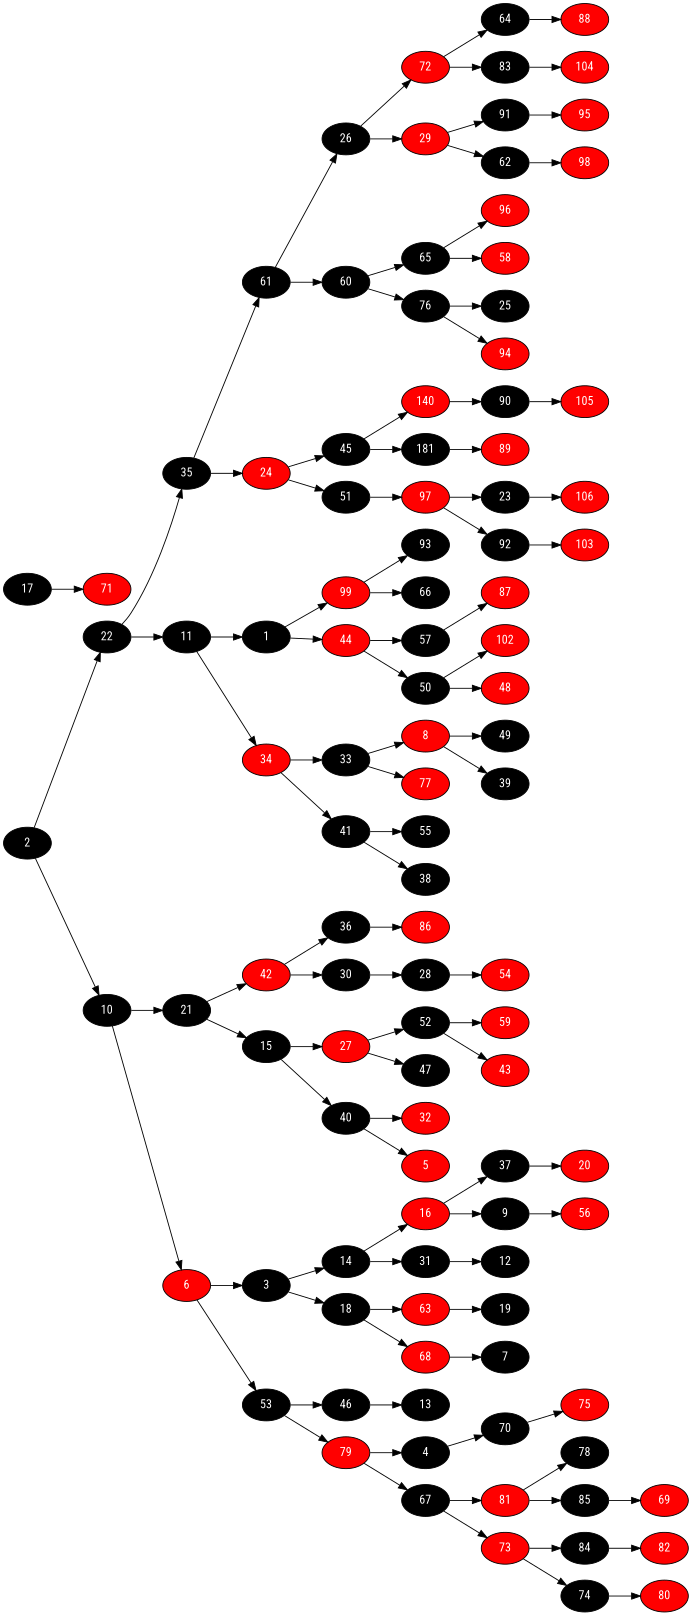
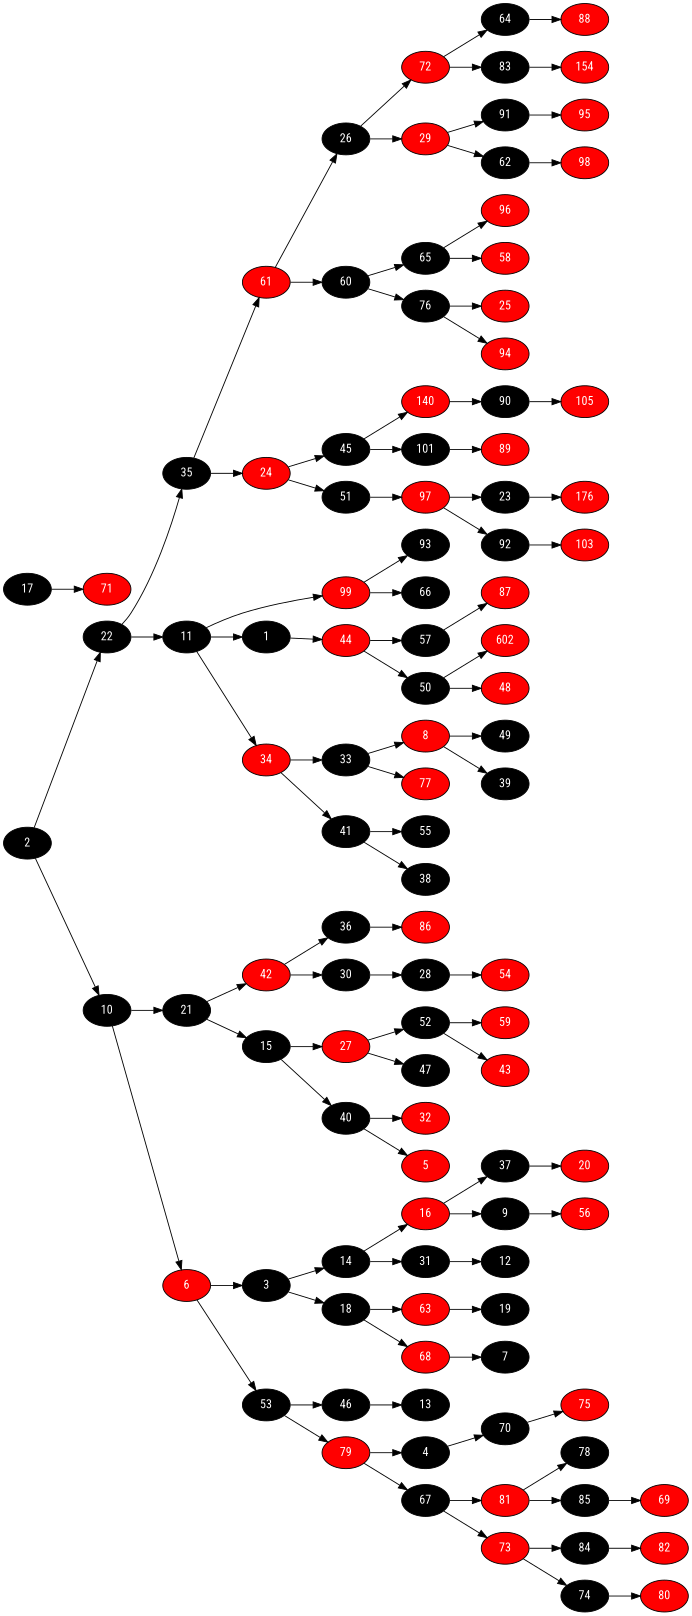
node "104": label "104" -> "154"
node "61": fillcolor black -> red
node "25": fillcolor black -> red
node "181": label "181" -> "101"
node "106": label "106" -> "176"
edge "1" -> "99": now "11" -> "99"
node "102": label "102" -> "602"
